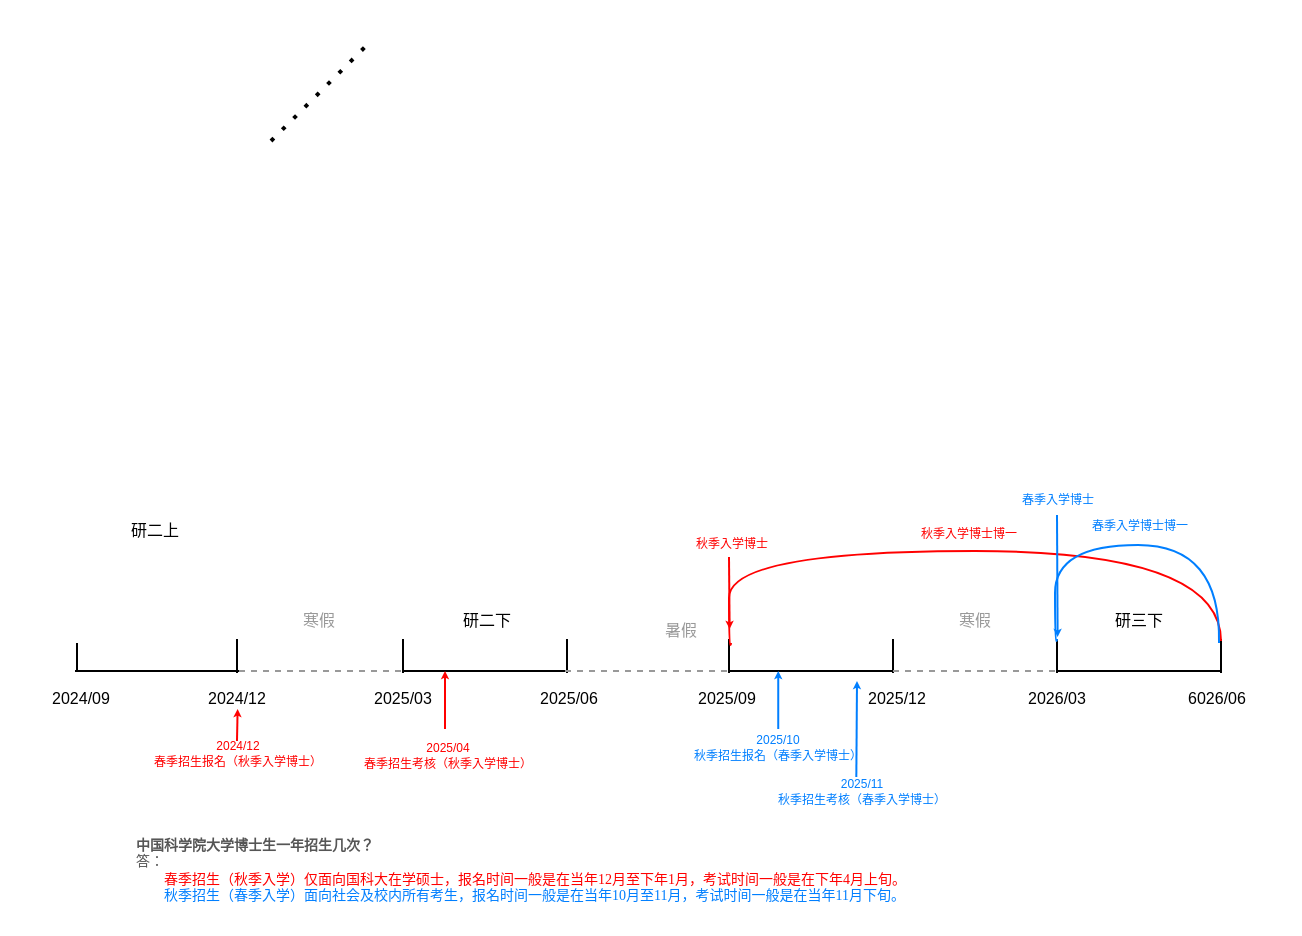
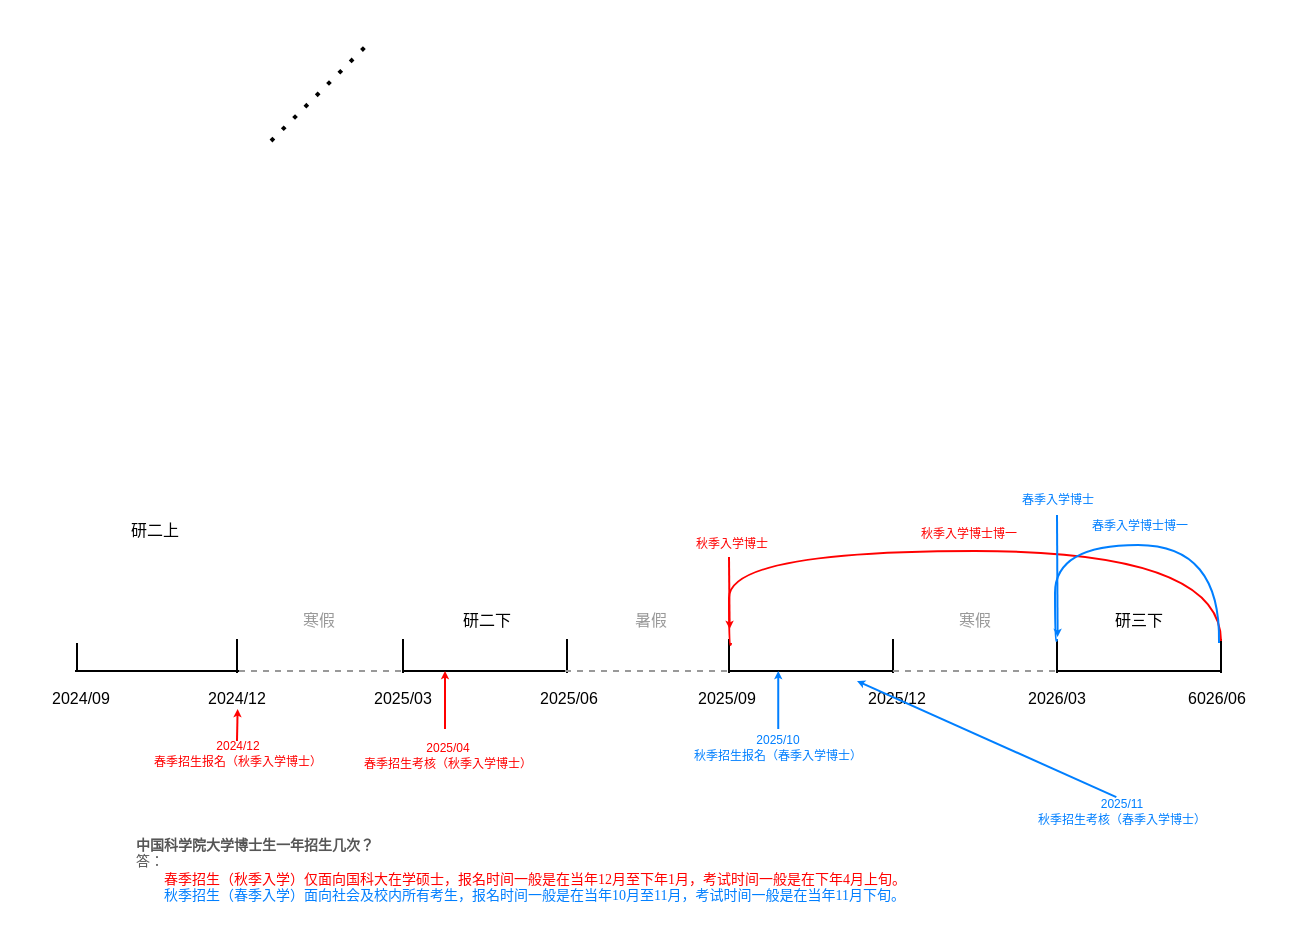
node "暑假": moved (682, 631) -> (652, 621)
node "2025/11 秋季招生考核（春季入学博士）": moved (863, 793) -> (1123, 813)
